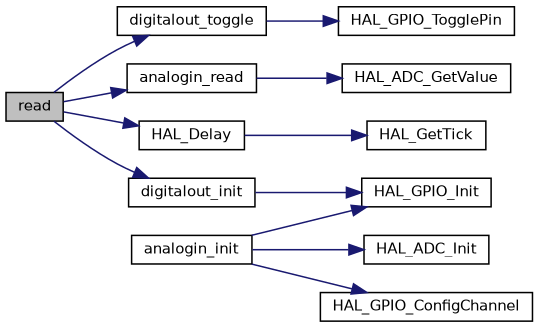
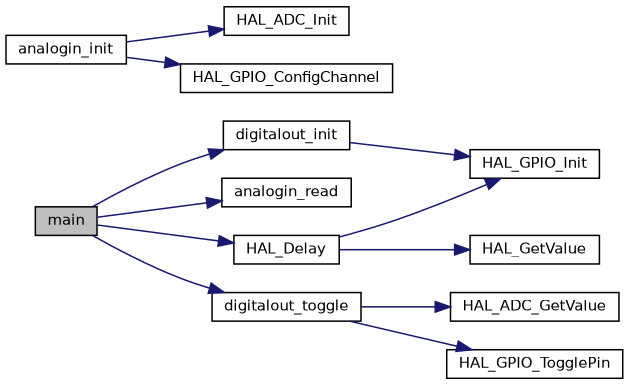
edge "analogin_read" -> "HAL_ADC_GetValue": now "digitalout_toggle" -> "HAL_ADC_GetValue"
node "read": label "read" -> "main"
node "HAL_GetTick": label "HAL_GetTick" -> "HAL_GetValue"
edge "analogin_init" -> "HAL_GPIO_Init": now "HAL_Delay" -> "HAL_GPIO_Init"
